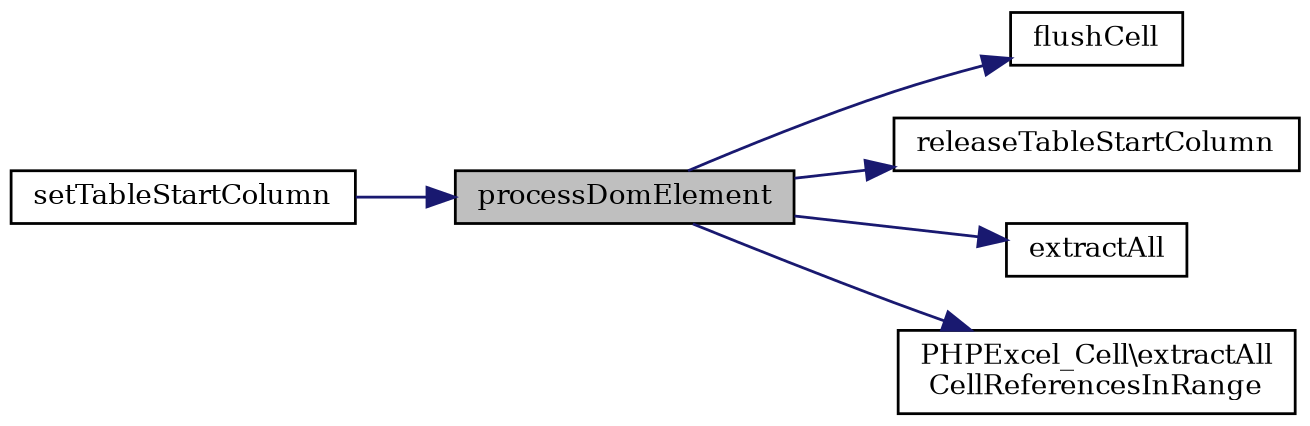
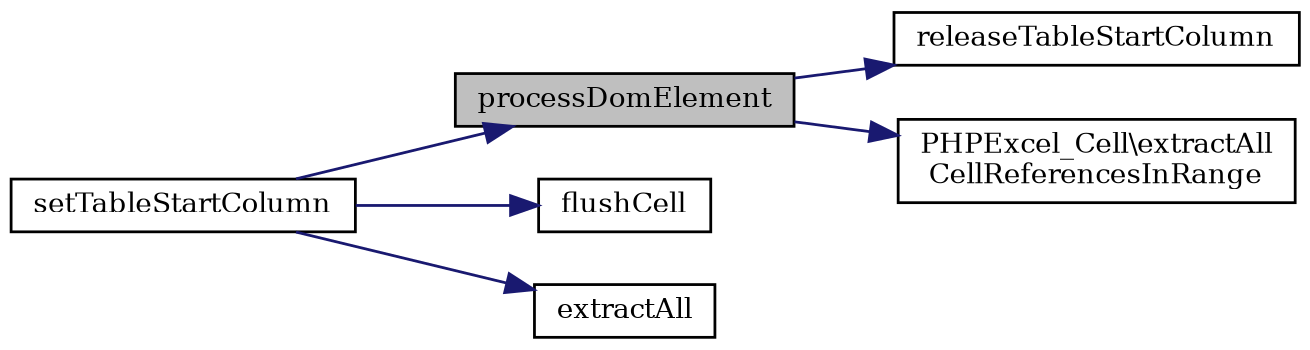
edge "processDomElement" -> "flushCell": now "setTableStartColumn" -> "flushCell"
edge "processDomElement" -> "extractAll": now "setTableStartColumn" -> "extractAll"
